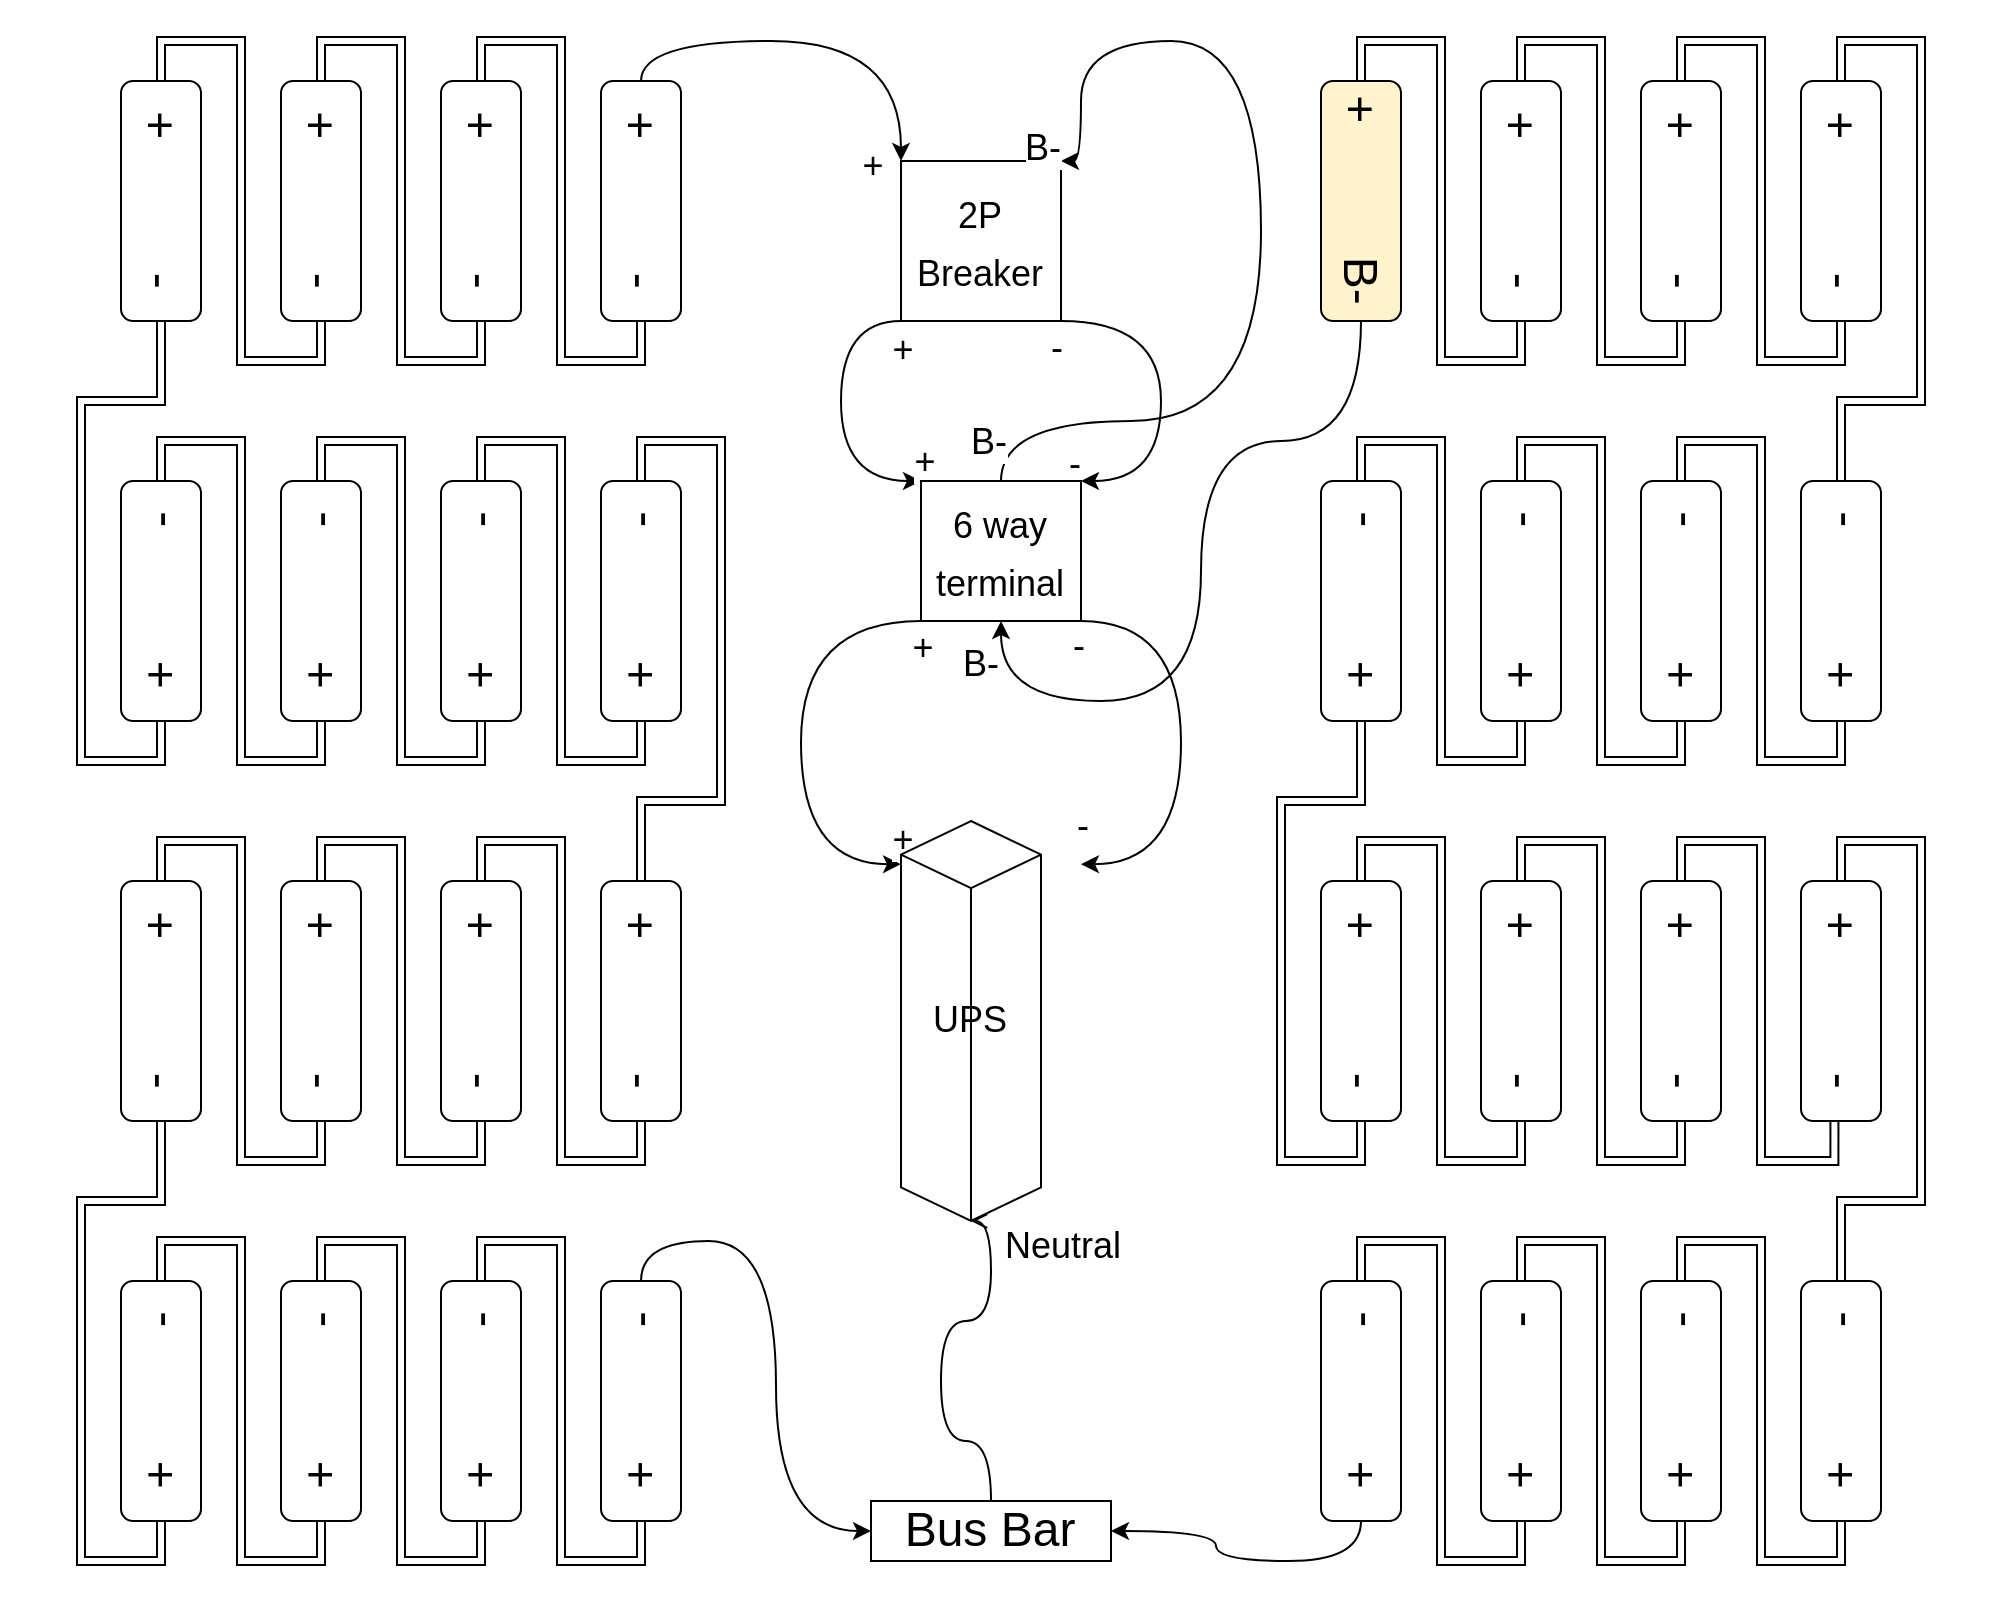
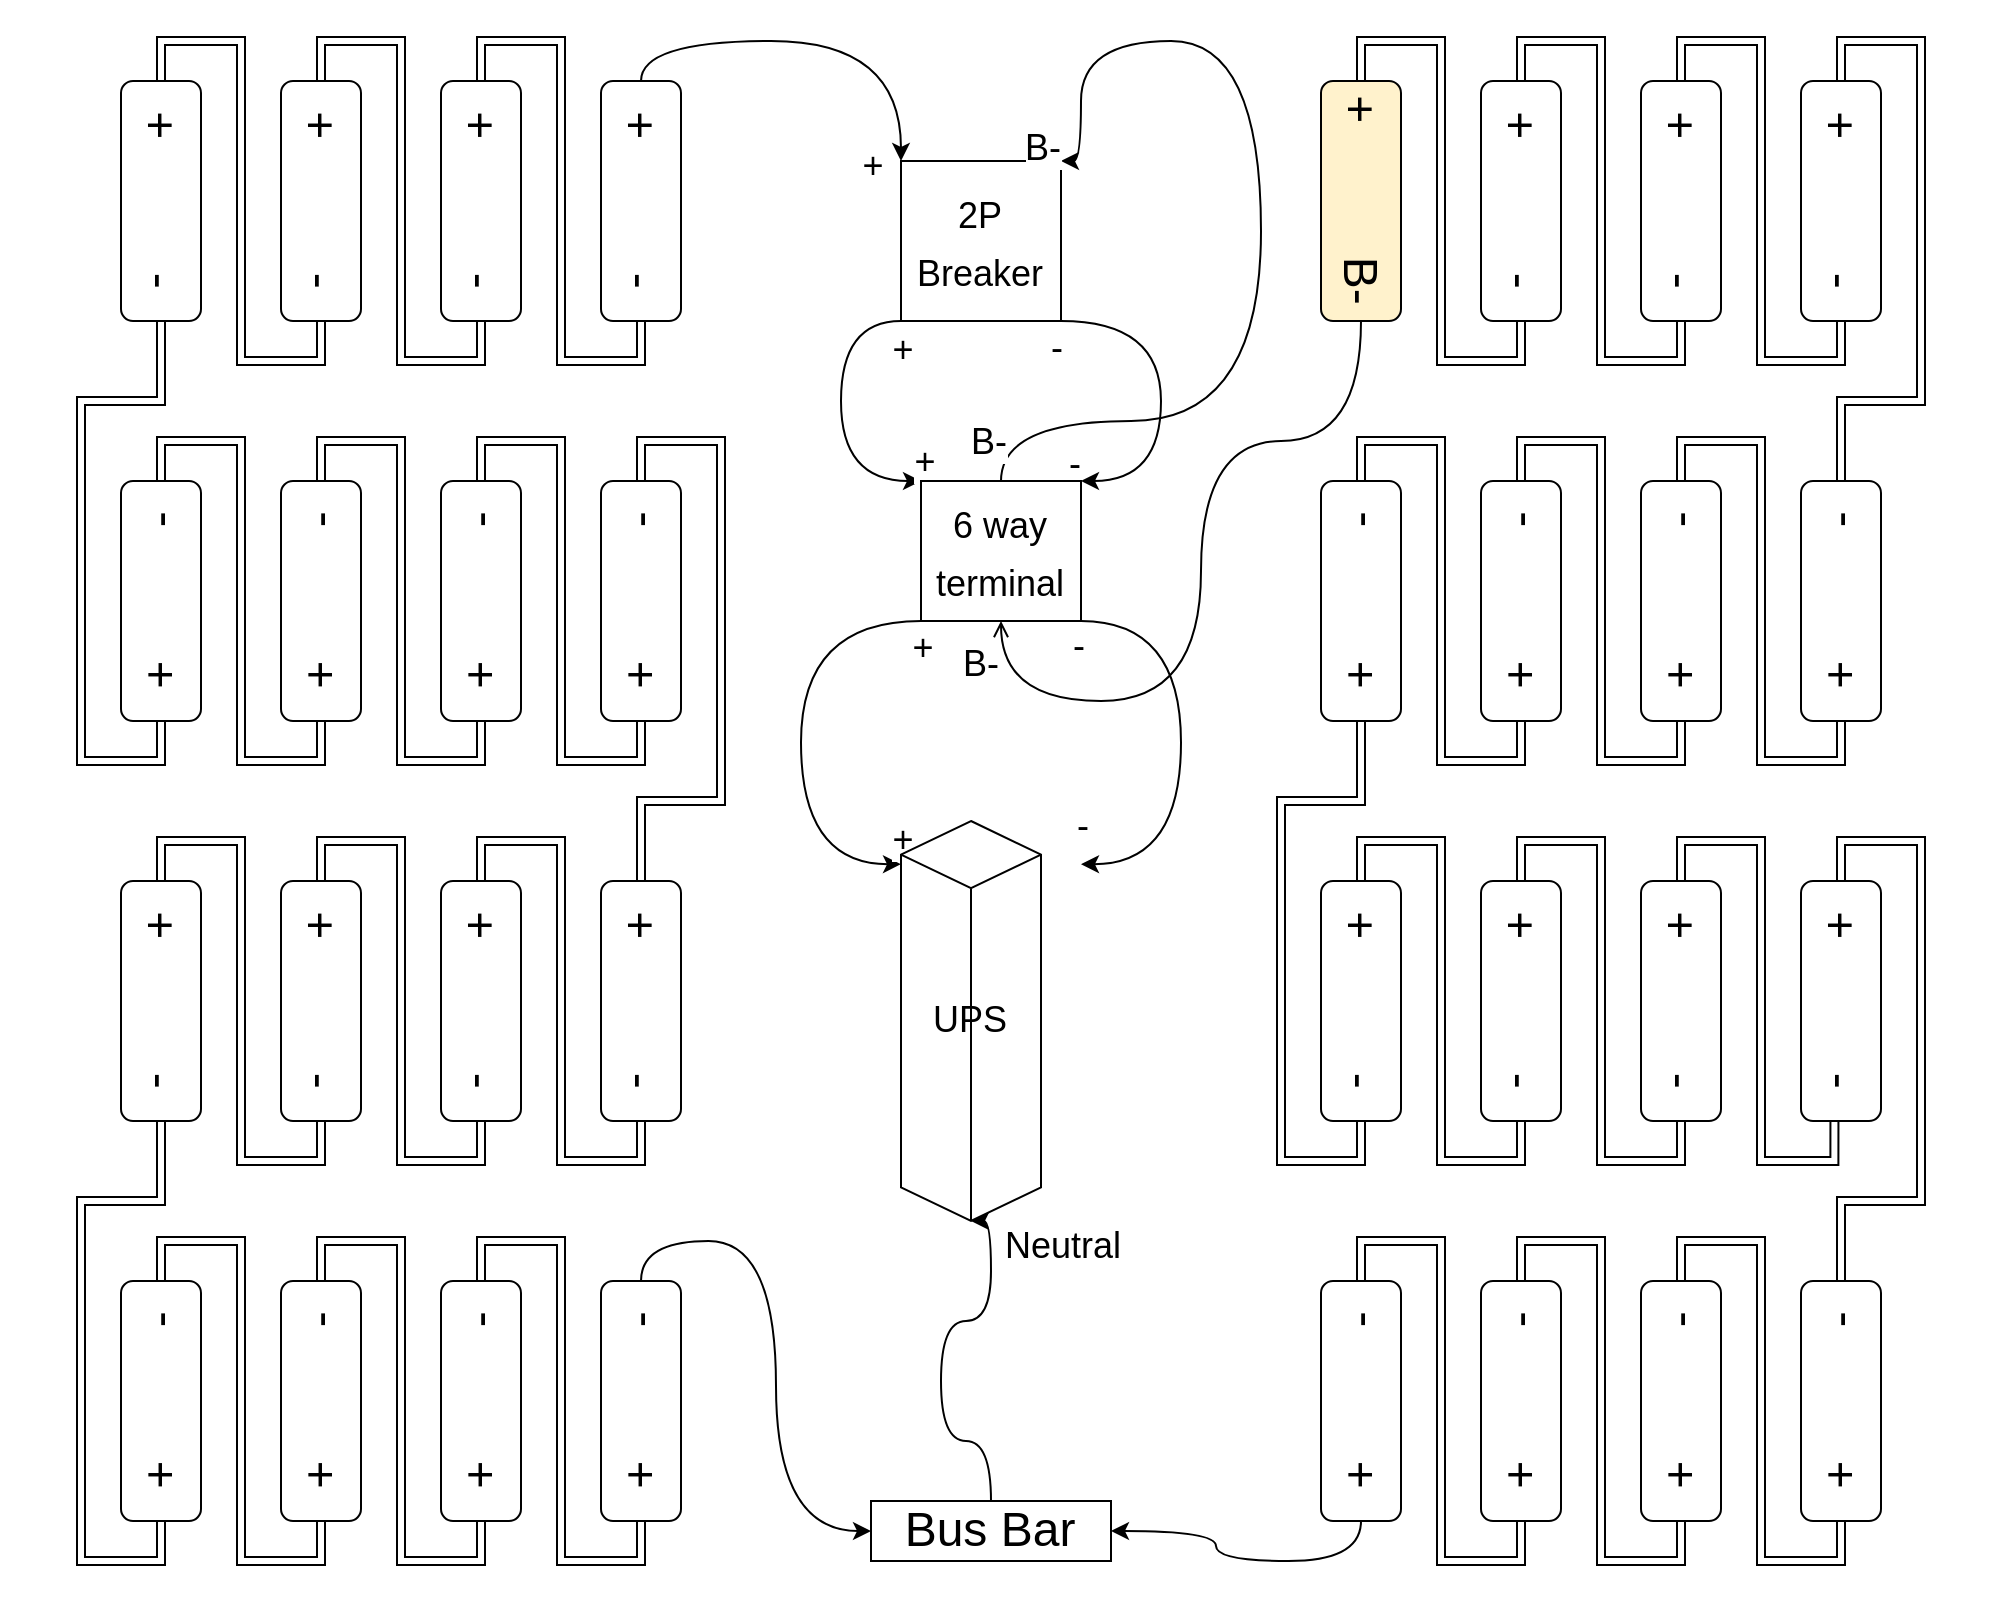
edge "+ B-" -> "6 way terminal": arrowhead classic -> open
edge "Bus Bar" -> "UPS": arrowhead open -> classic
